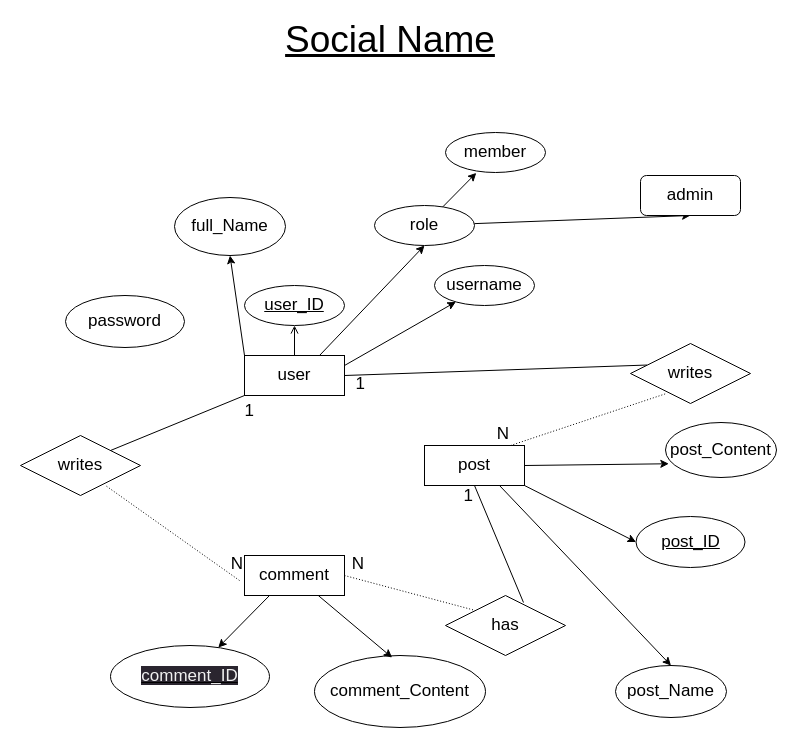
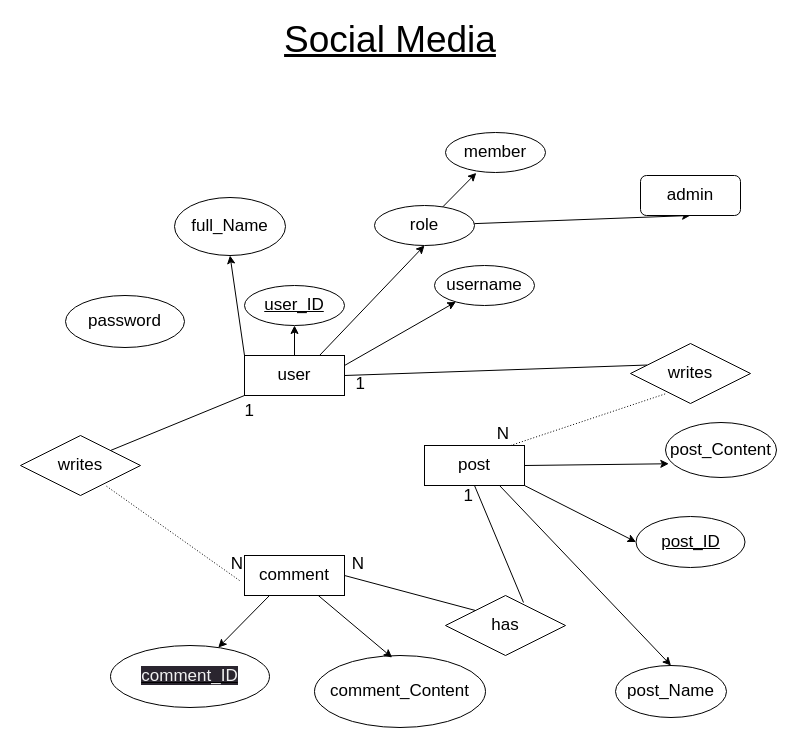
node "Social Name": label "Social Name" -> "Social Media"
edge "user" -> "user_ID": arrowhead open -> classic
edge "comment" -- "has": style dashed -> solid
